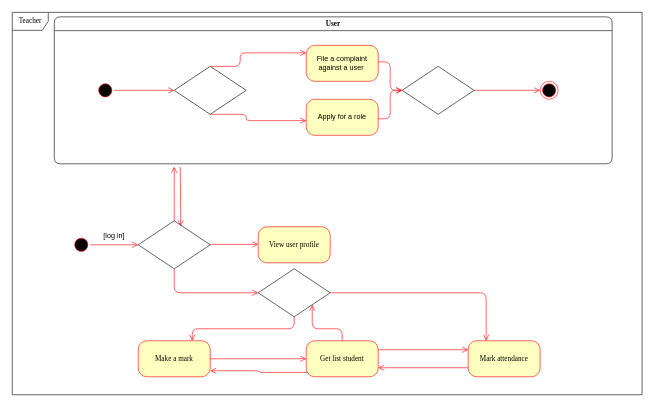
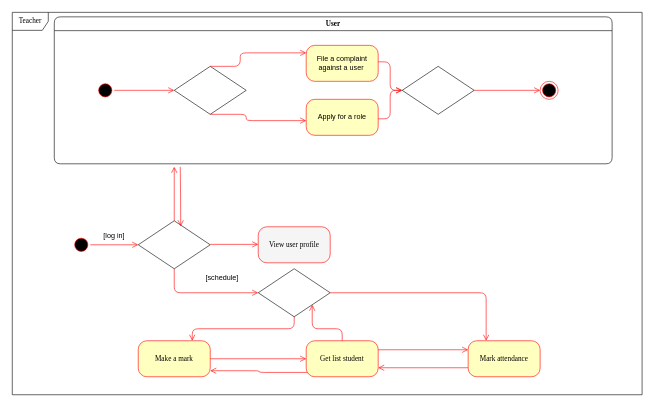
node "View user profile": fillcolor #ffffc0 -> #f5f5f5
node "[schedule]": added
